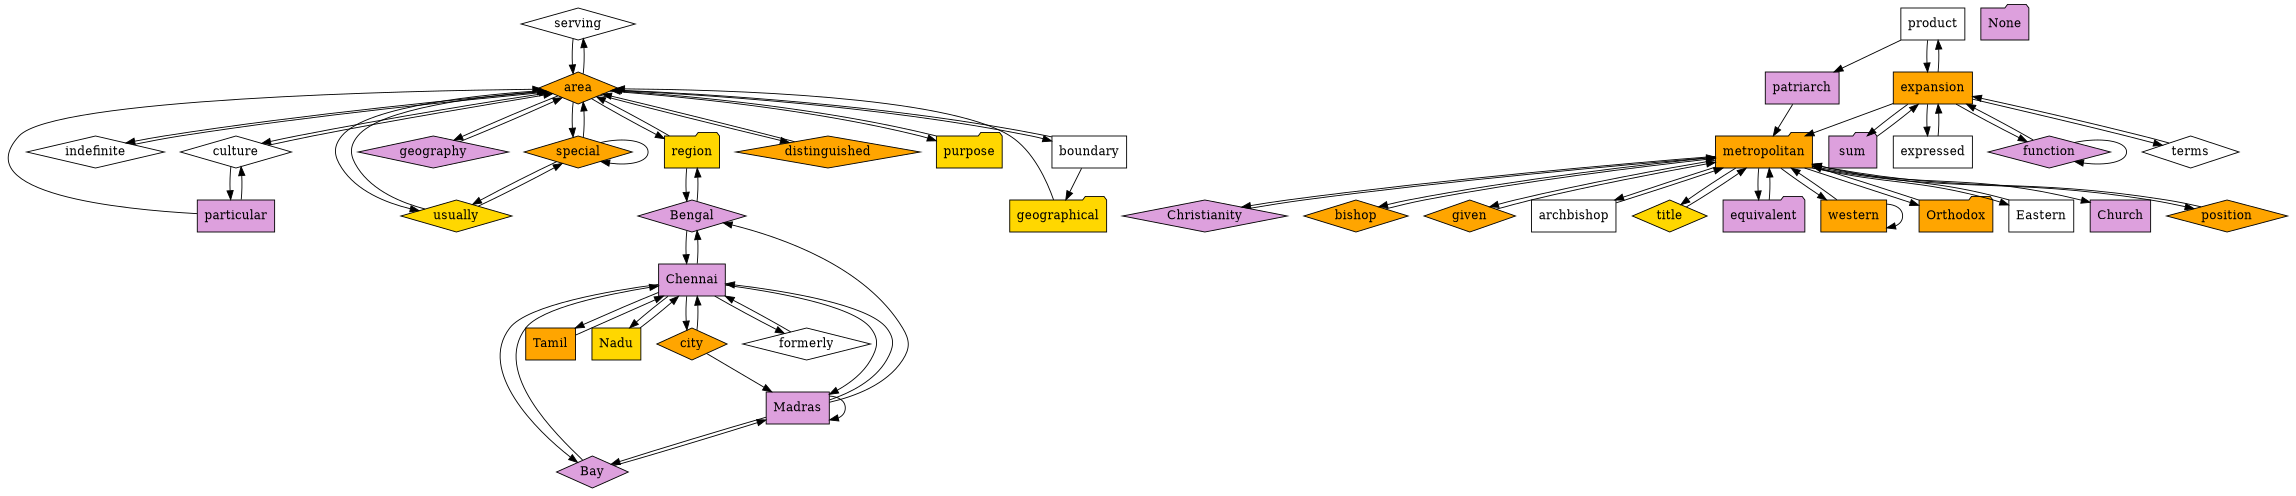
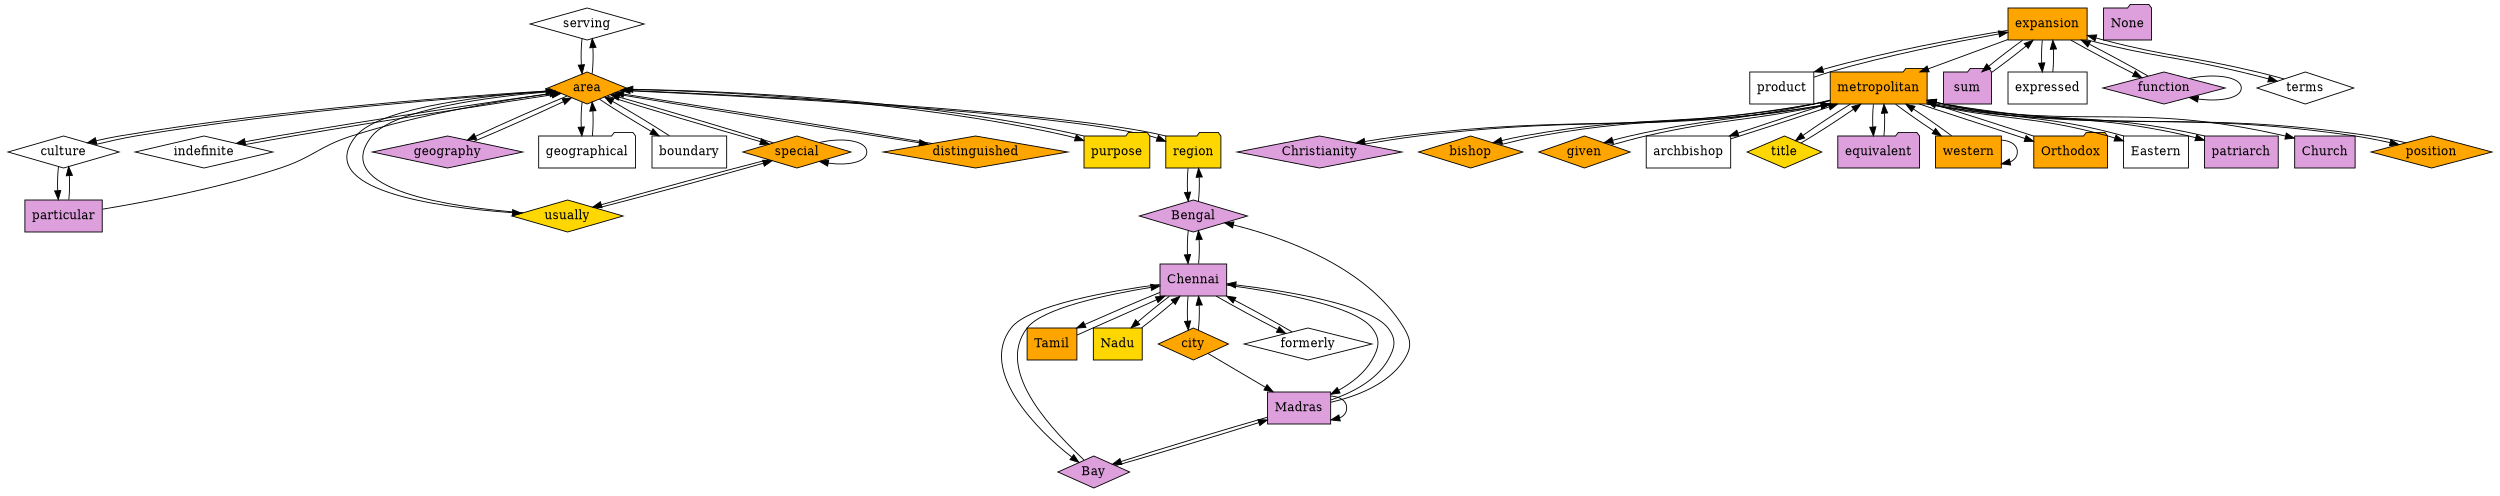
edge "product" -> "patriarch": now "metropolitan" -> "patriarch"
edge "boundary" -> "geographical": now "area" -> "geographical"
node "geographical": fillcolor gold -> white
